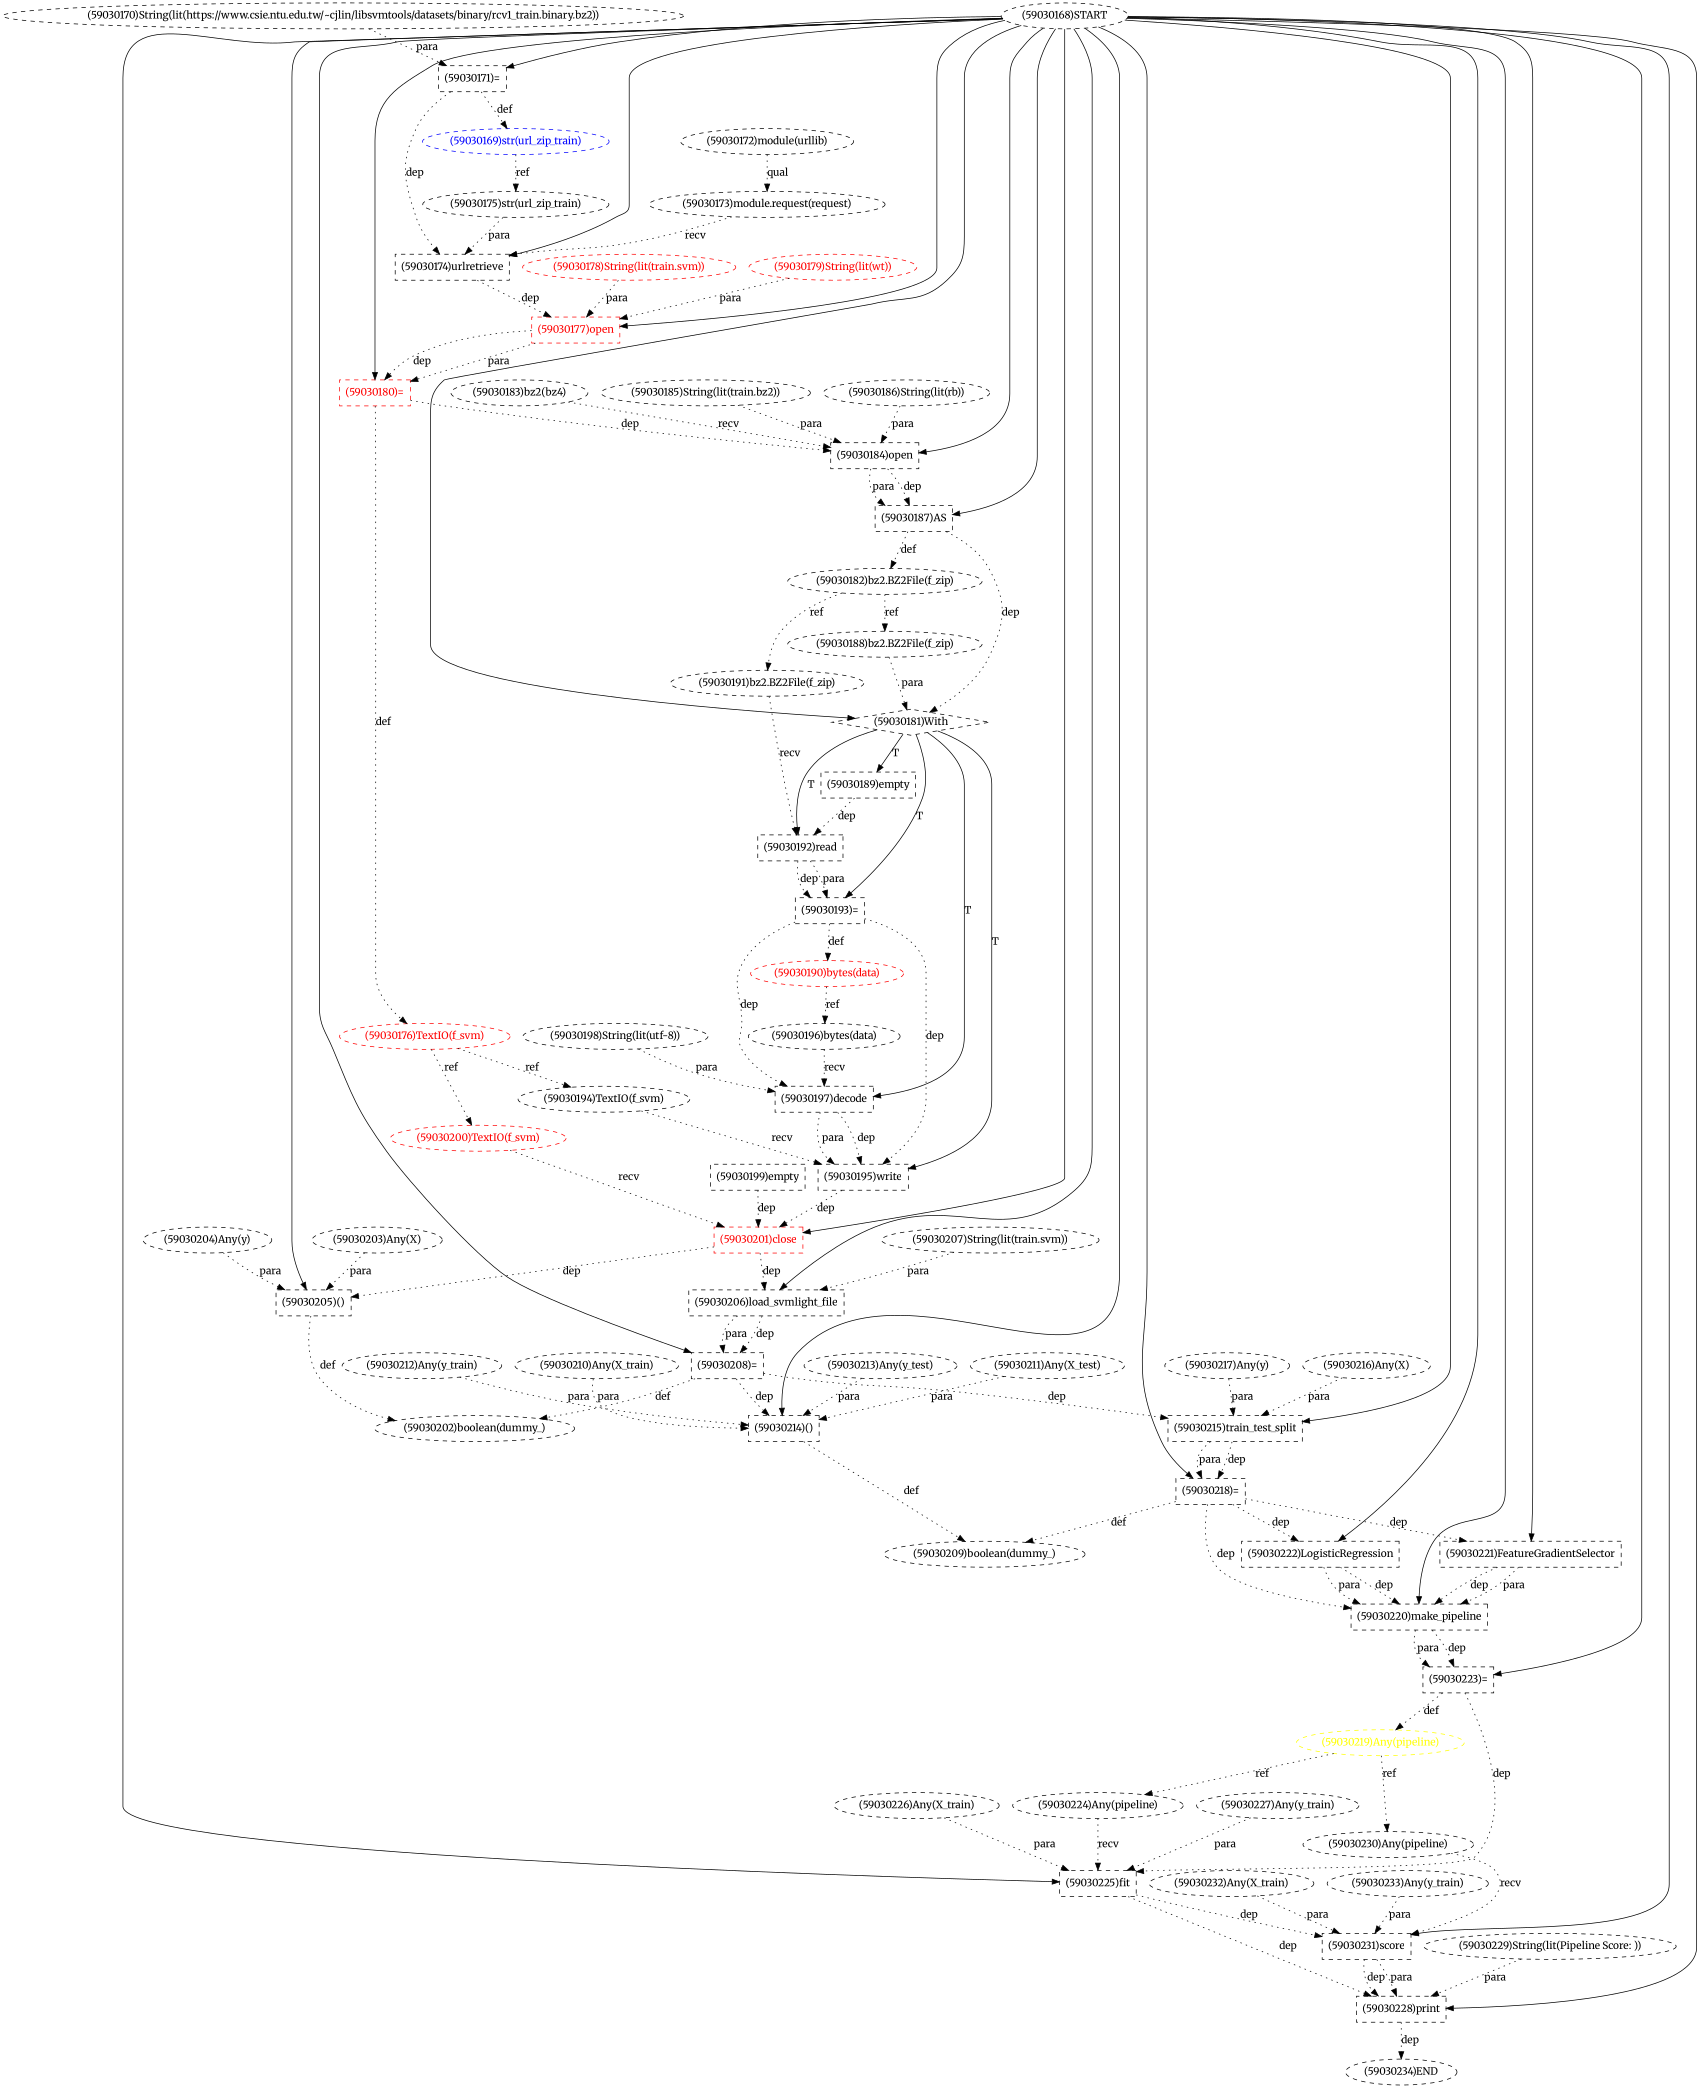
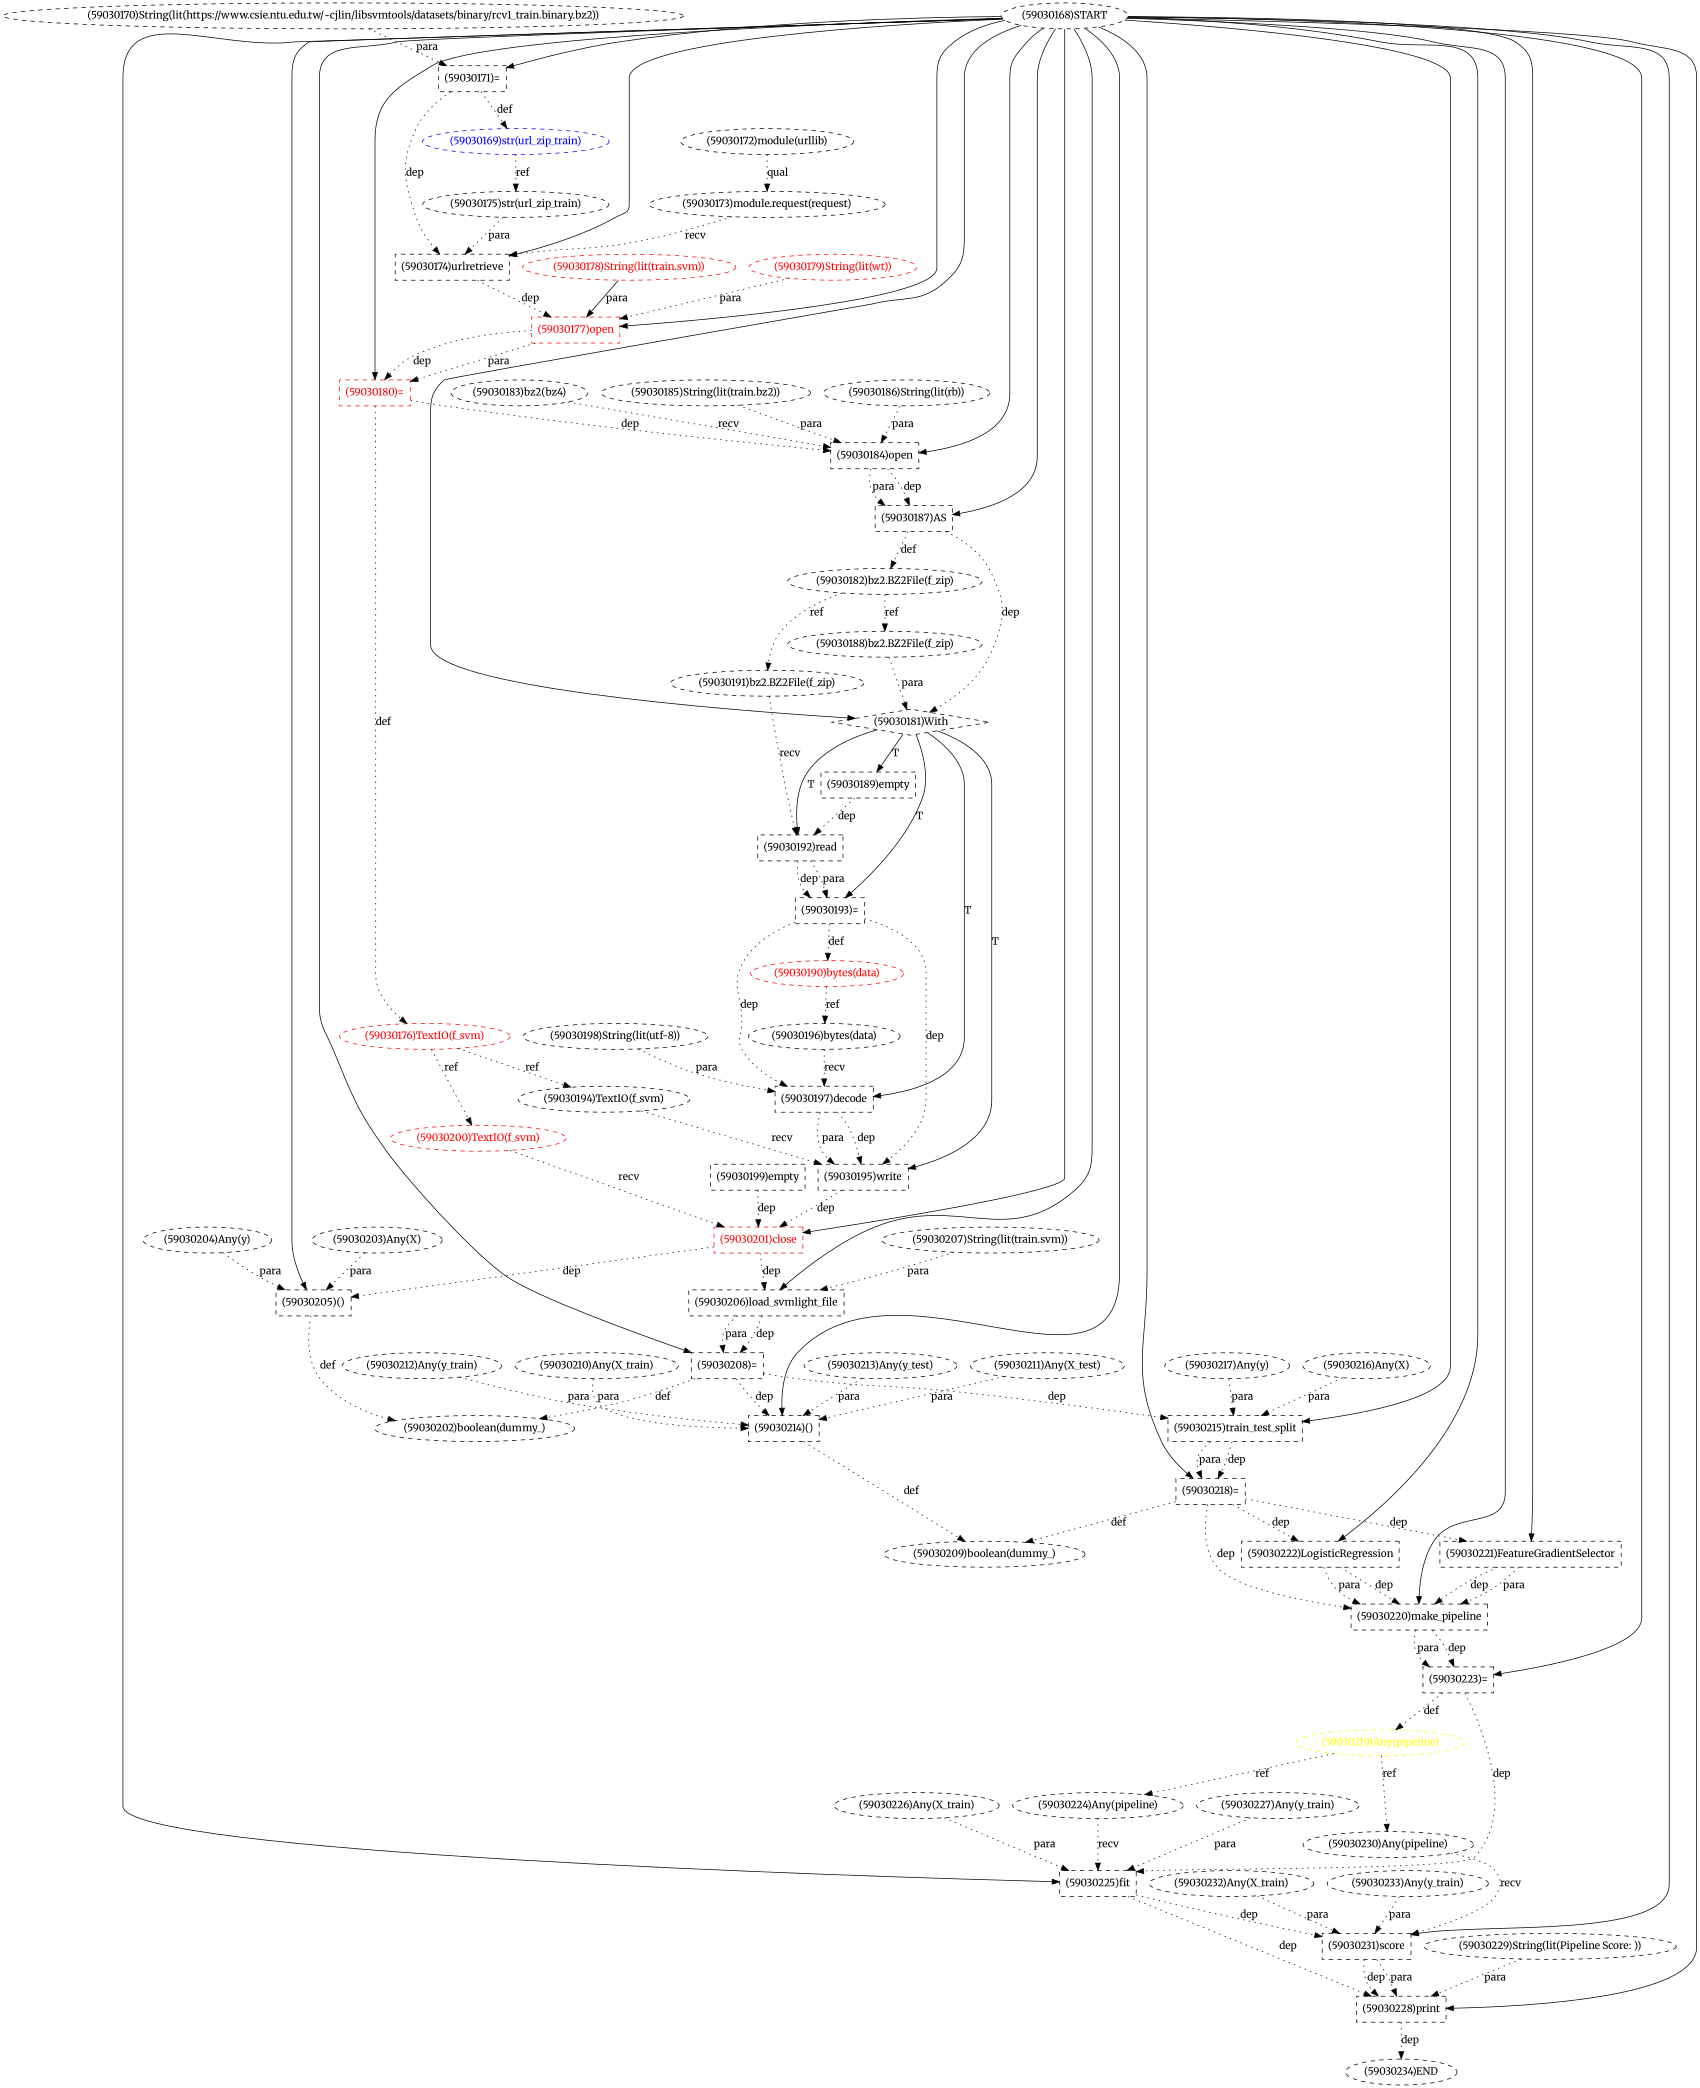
edge "(59030178)String(lit(train.svm))" -> "(59030177)open": style dotted -> solid
